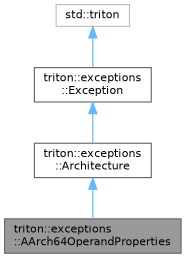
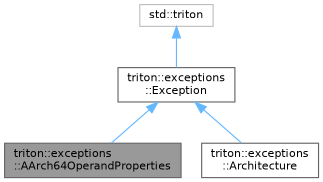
edge "triton::exceptions ::AArch64OperandProperties" -> "triton::exceptions ::Architecture": now "triton::exceptions ::AArch64OperandProperties" -> "triton::exceptions ::Exception"
